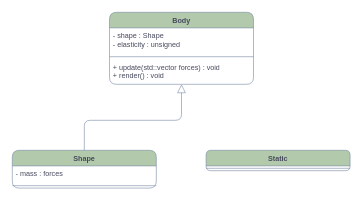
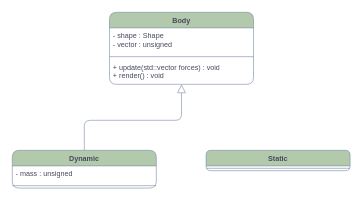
node "- shape : Shape - elasticity : unsigned": label "- shape : Shape - elasticity : unsigned" -> "- shape : Shape - vector : unsigned"
node "Shape": label "Shape" -> "Dynamic"
node "- mass : forces": label "- mass : forces" -> "- mass : unsigned"
